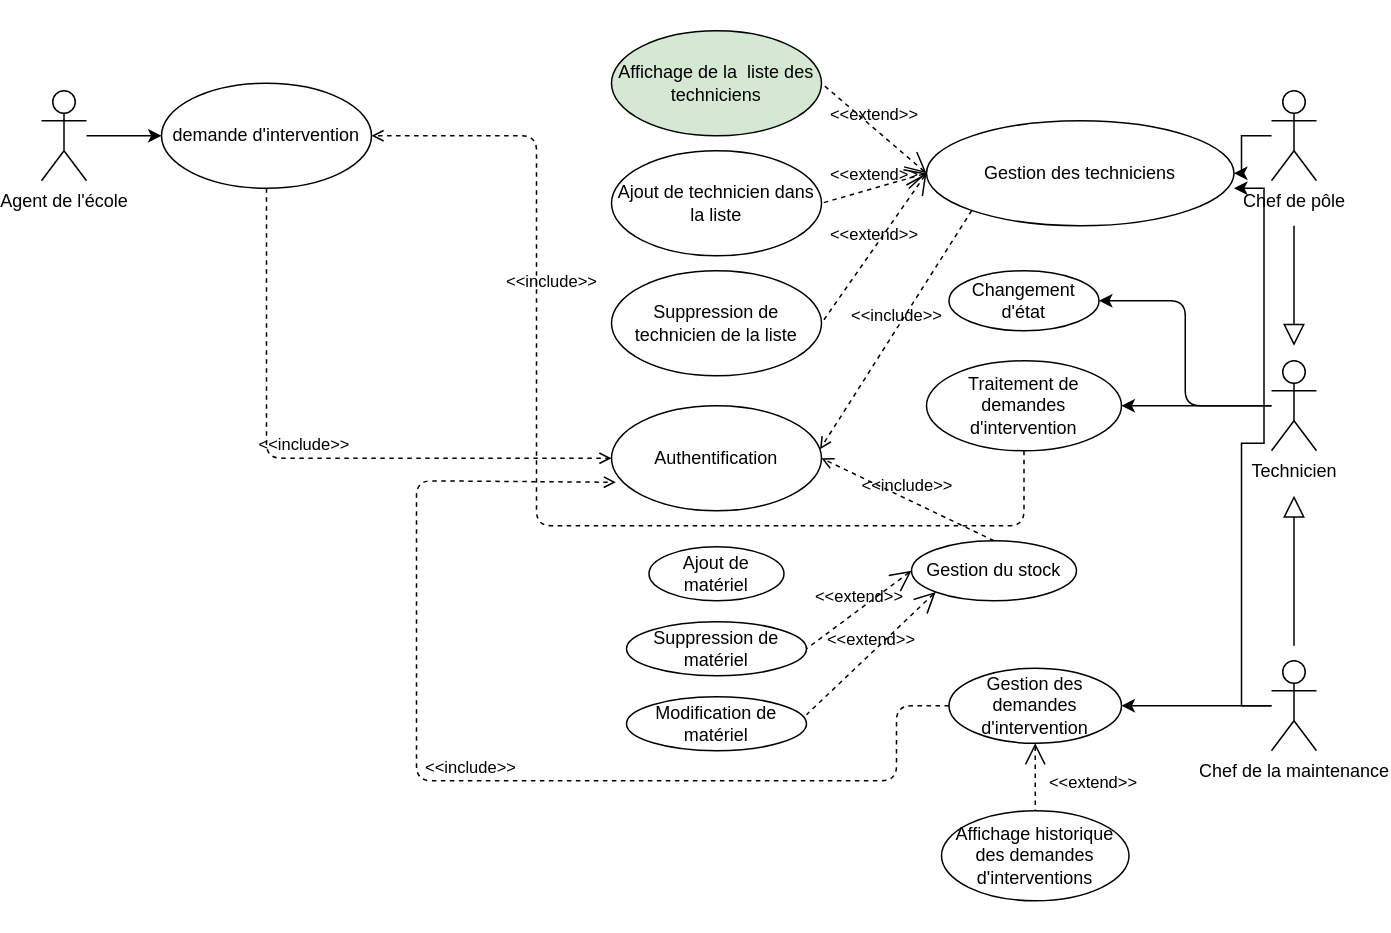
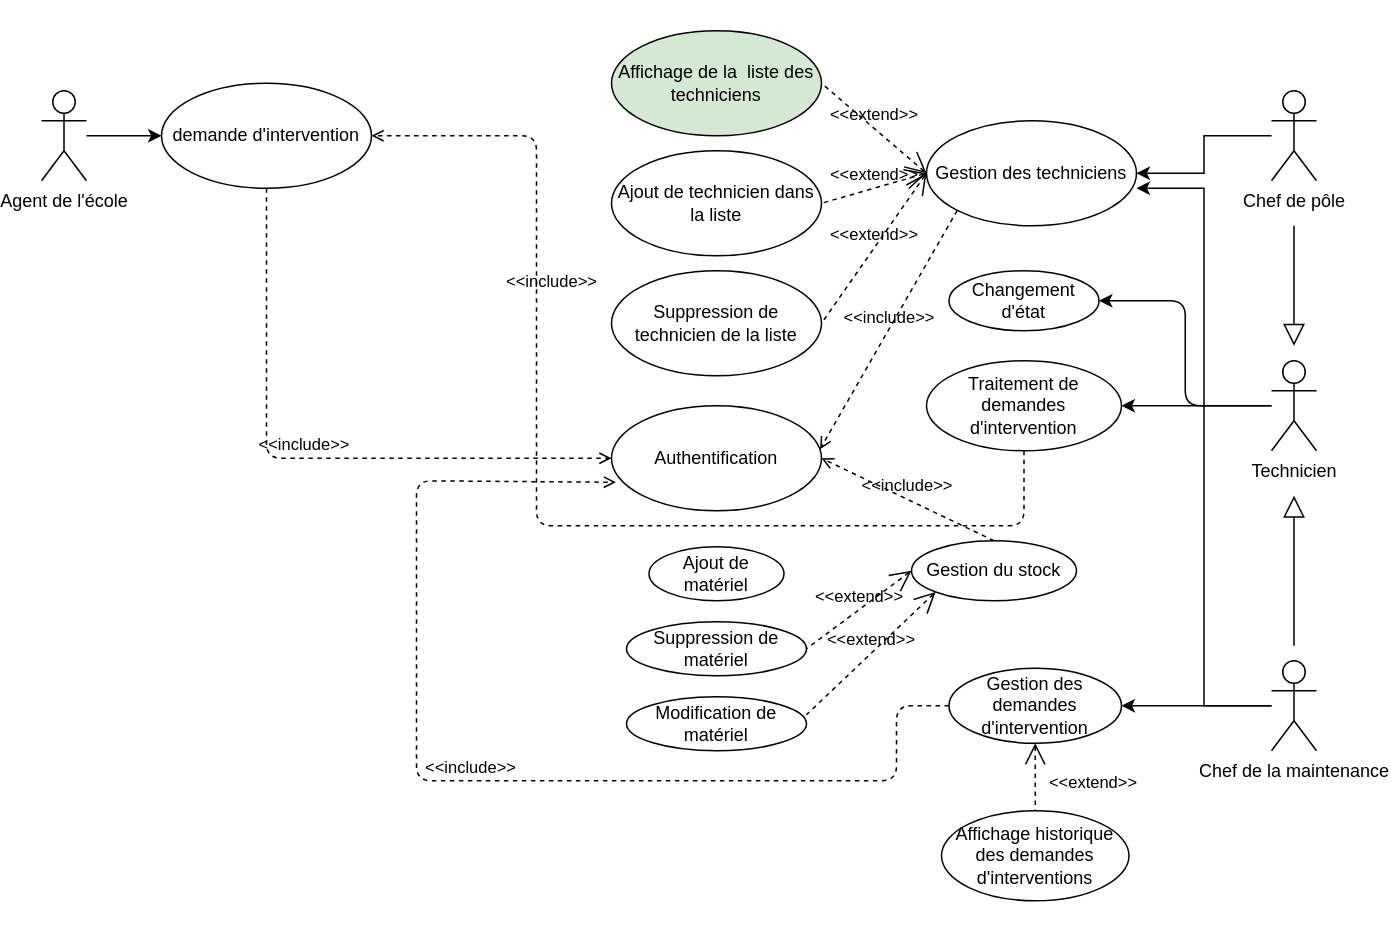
node "Gestion des techniciens": size 308x105 -> 210x105
